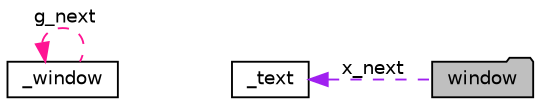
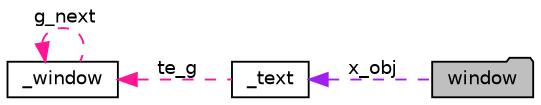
edge "window" -> "_text": label " x_next" -> " x_obj"
edge "_text" -> "_window": added, label "te_g"
